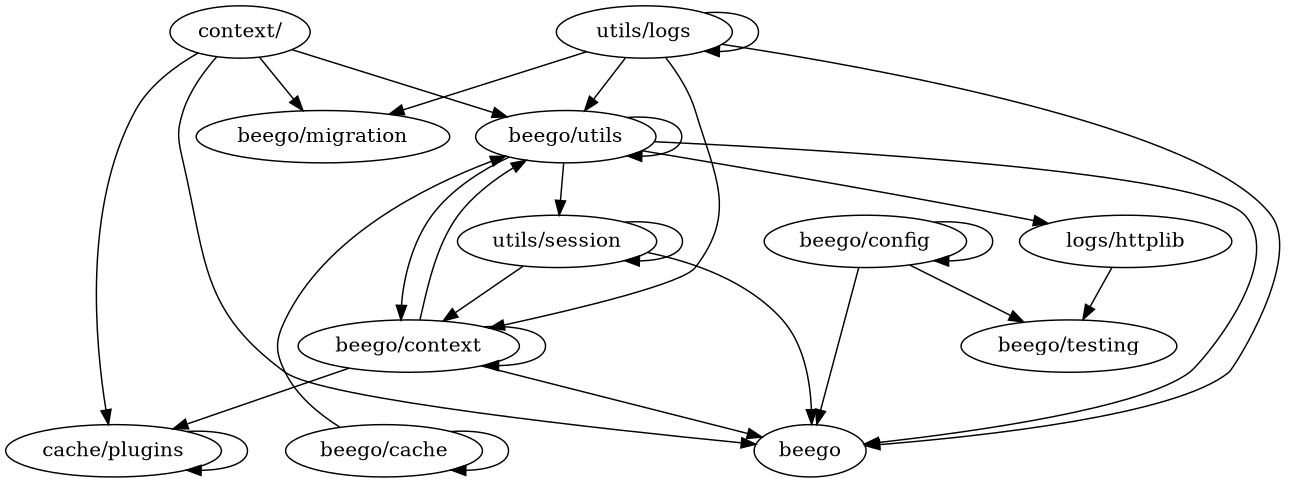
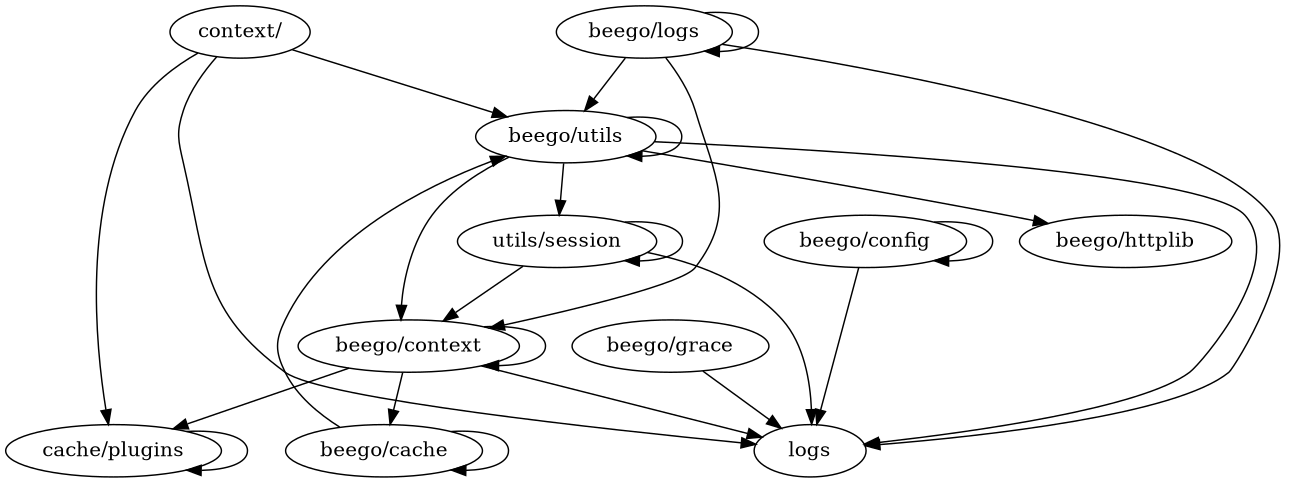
node "utils/logs": label "utils/logs" -> "beego/logs"
node "beego/migration": removed
edge "beego/context" -> "beego/utils": now "beego/context" -> "beego/cache"
node "logs/httplib": label "logs/httplib" -> "beego/httplib"
node "beego/grace": added
node "beego/testing": removed
node "beego": label "beego" -> "logs"
